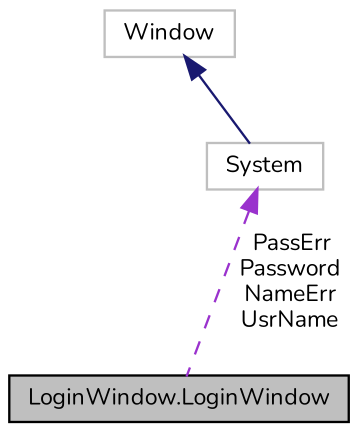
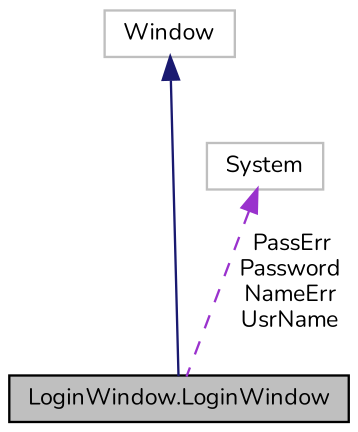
edge "System" -> "Window": now "LoginWindow.LoginWindow" -> "Window"
